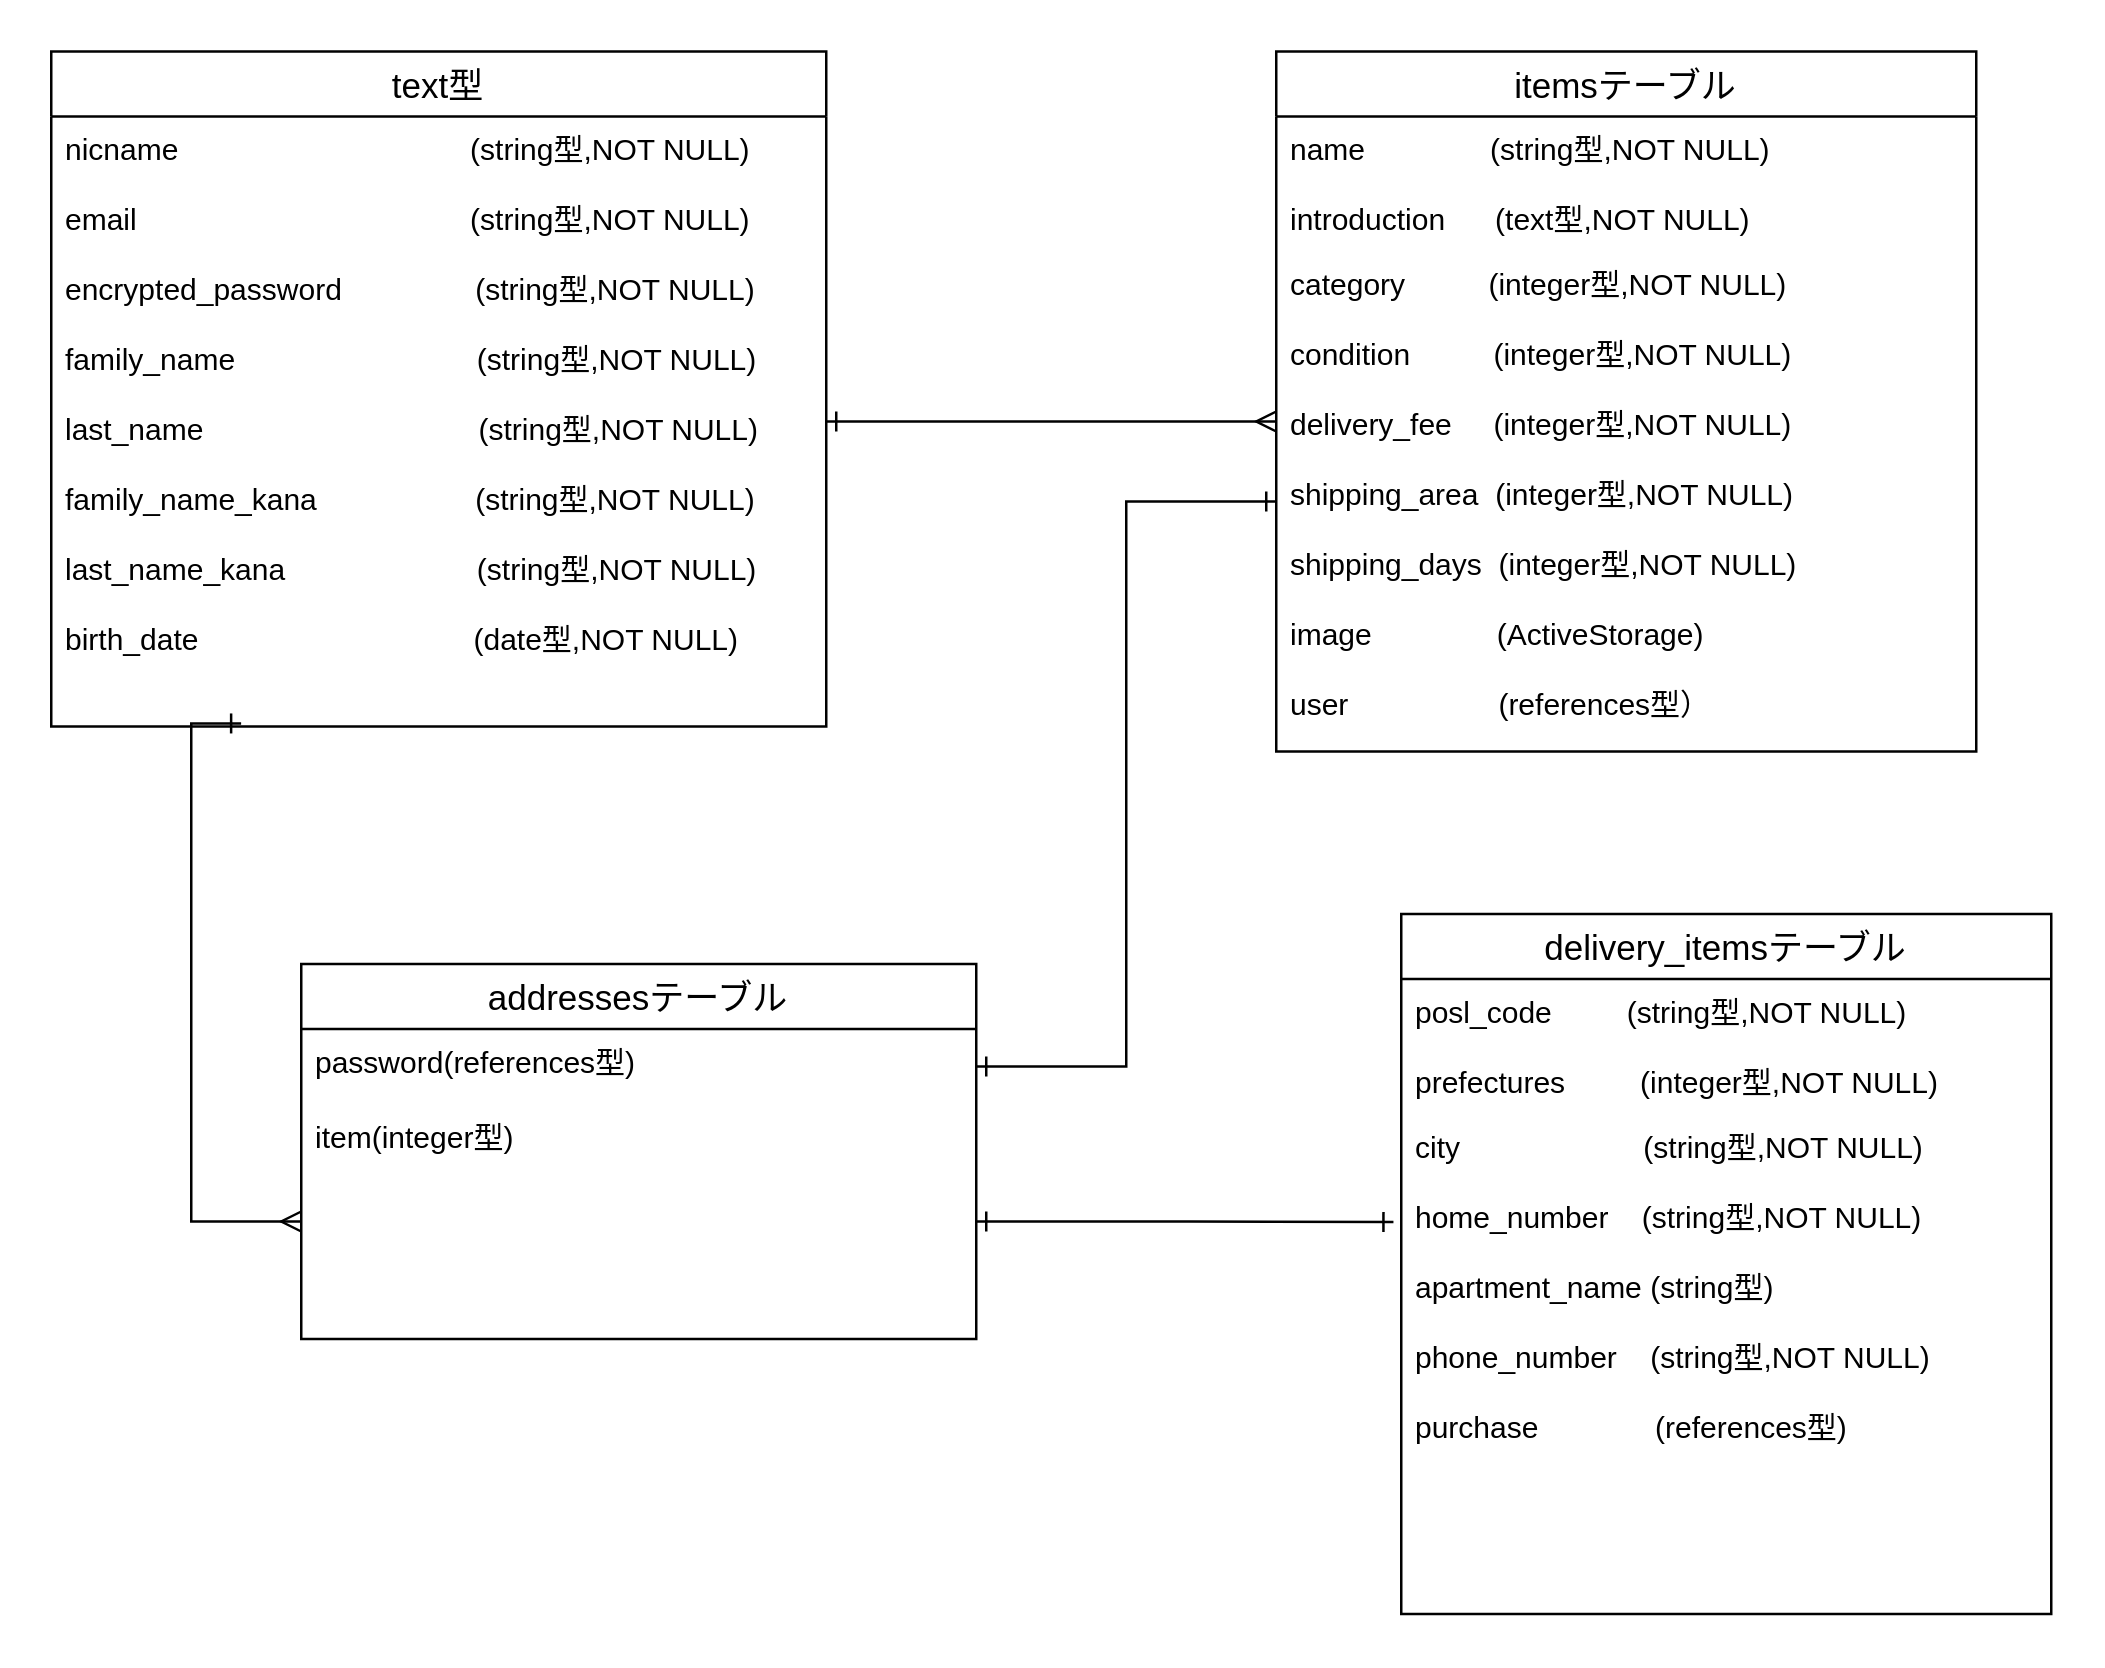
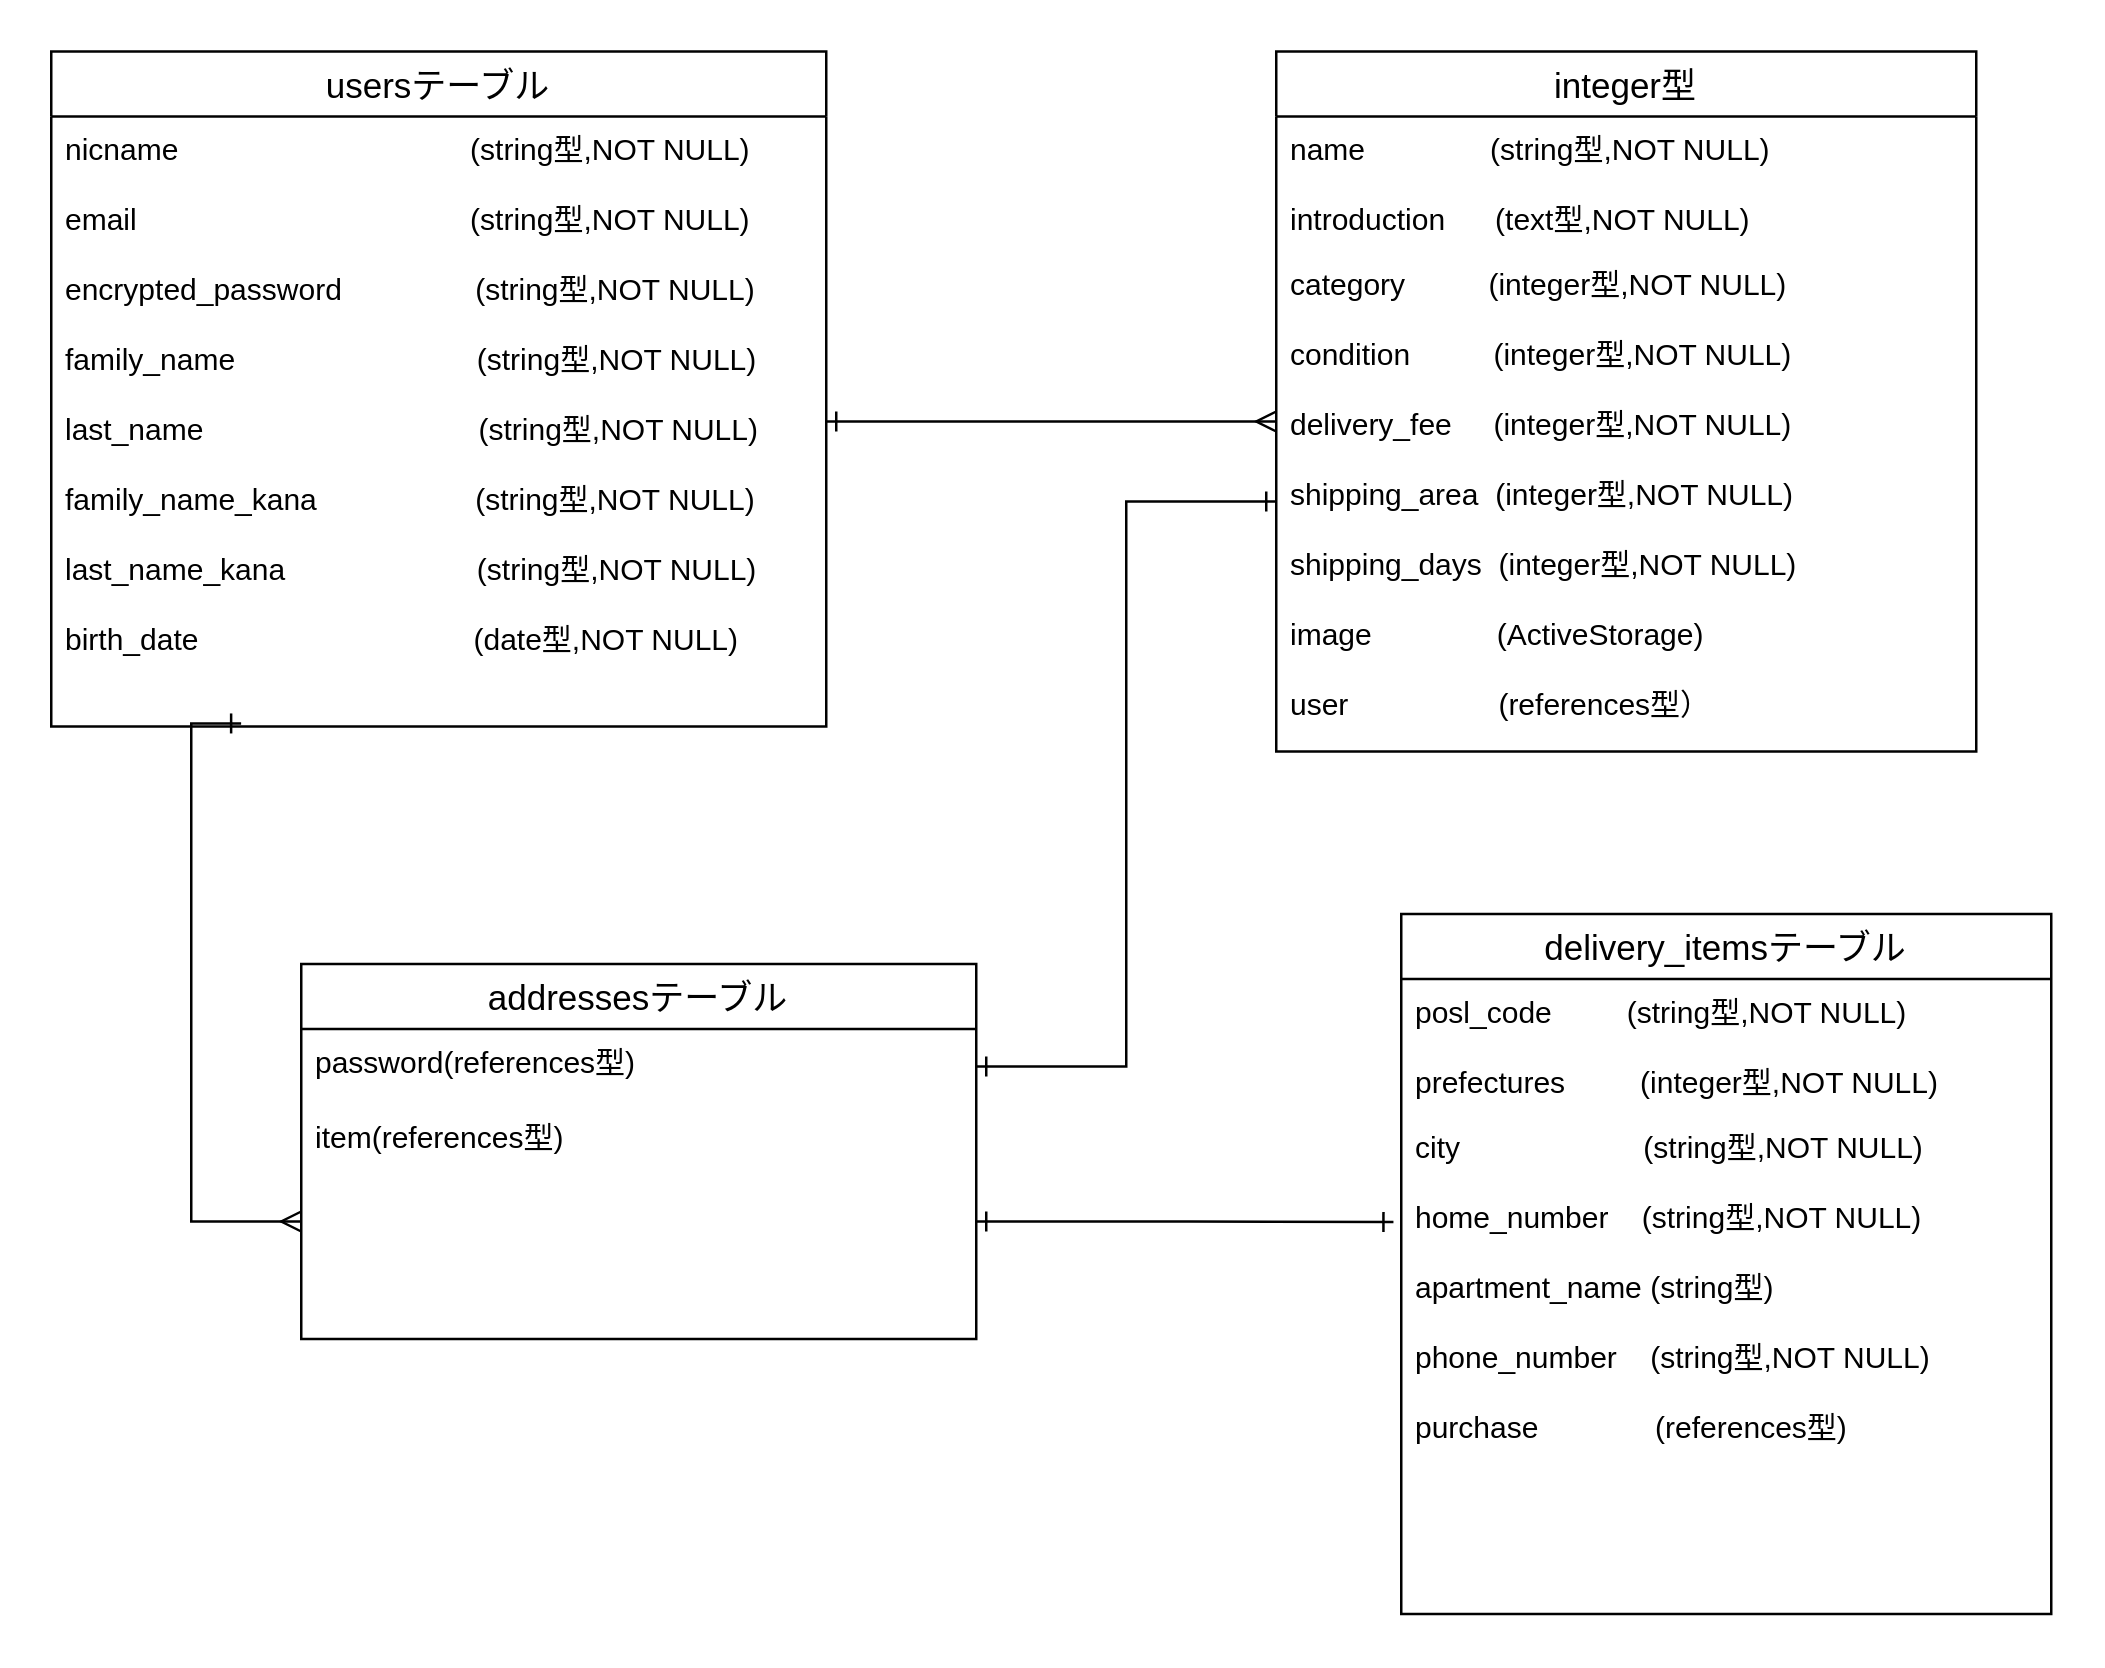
node "text型": label "text型" -> "usersテーブル"
node "itemsテーブル": label "itemsテーブル" -> "integer型"
node "item(integer型)": label "item(integer型)" -> "item(references型)"
